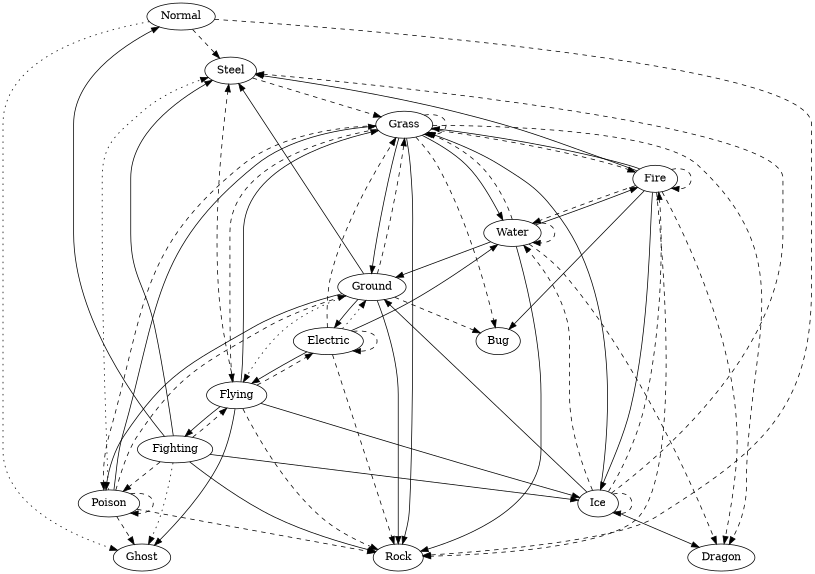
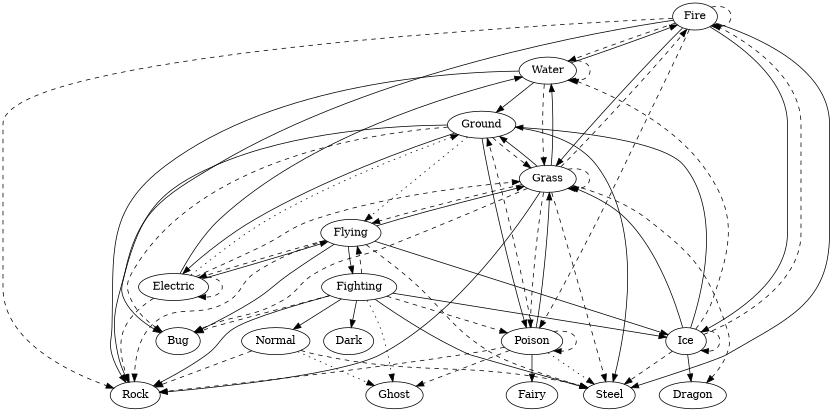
edge "Steel" -> "Grass": reversed
edge "Fighting" -> "Bug": added
node "Dark": added
edge "Fire" -> "Dragon": now "Fire" -> "Poison"
edge "Water" -> "Dragon": removed
node "Fairy": added
edge "Flying" -> "Ghost": now "Flying" -> "Bug"
